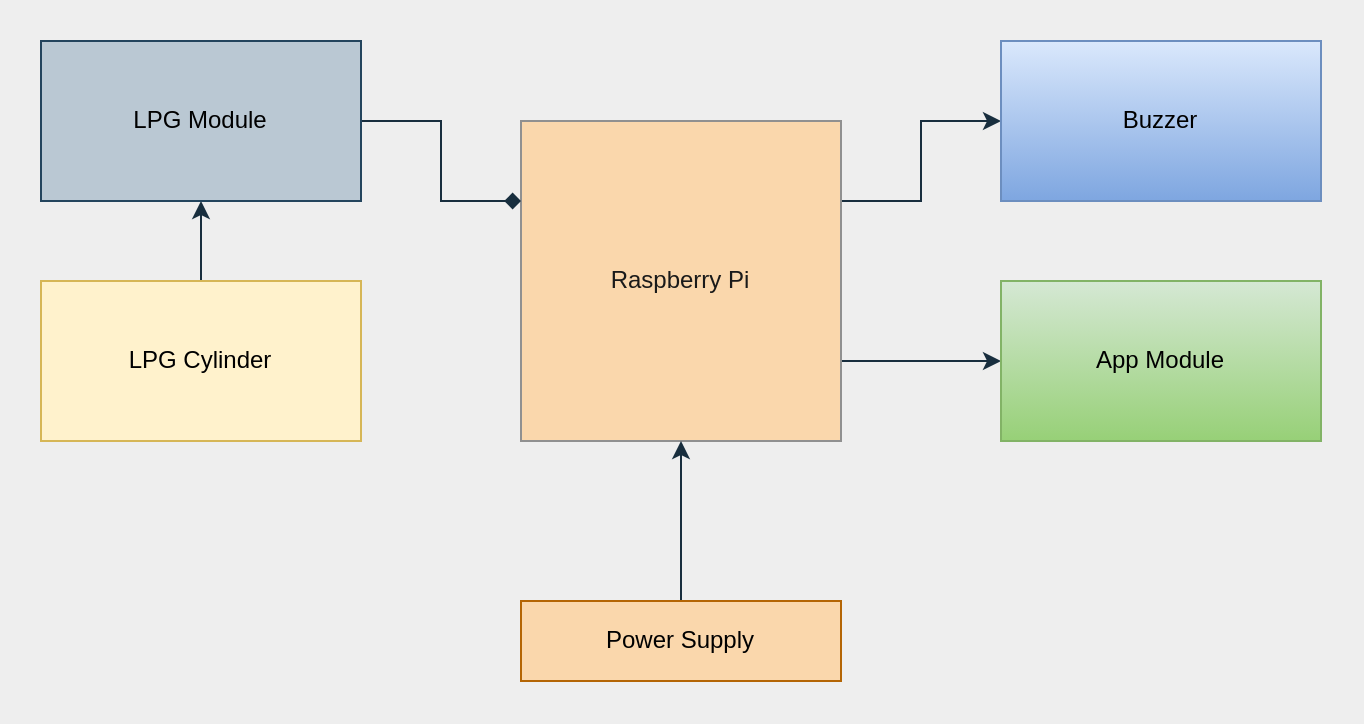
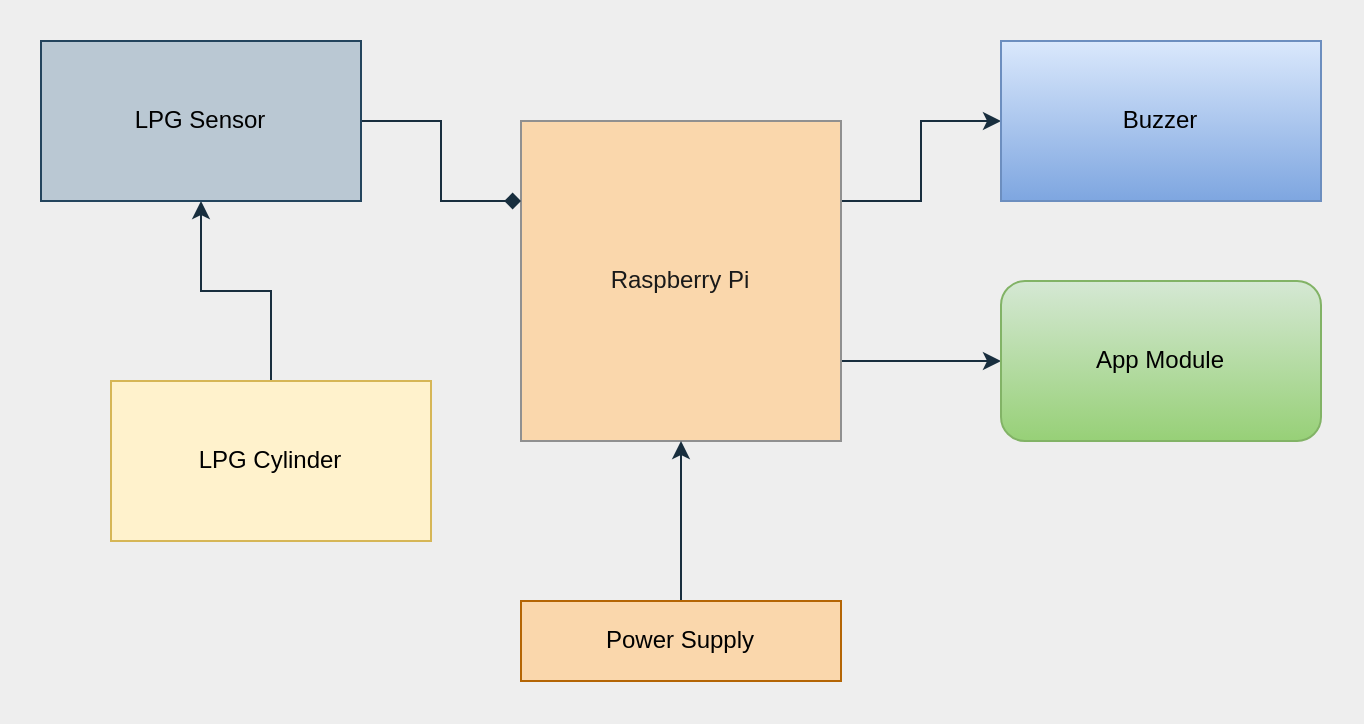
node "LPG Module": label "LPG Module" -> "LPG Sensor"
node "LPG Cylinder": moved (201, 361) -> (271, 461)
node "App Module": shape rectangle -> rounded rectangle
